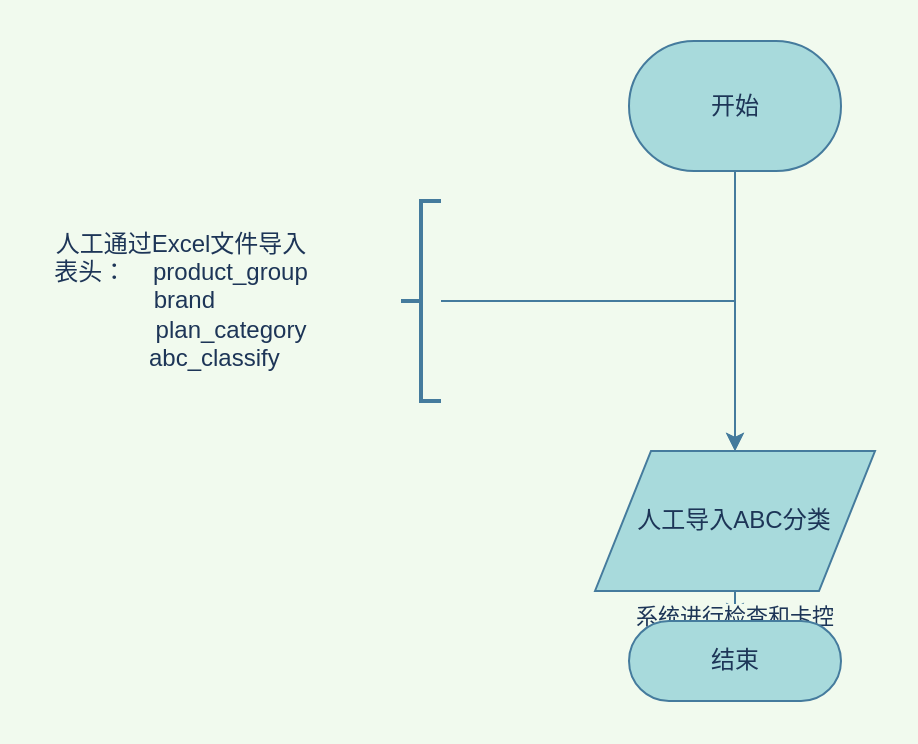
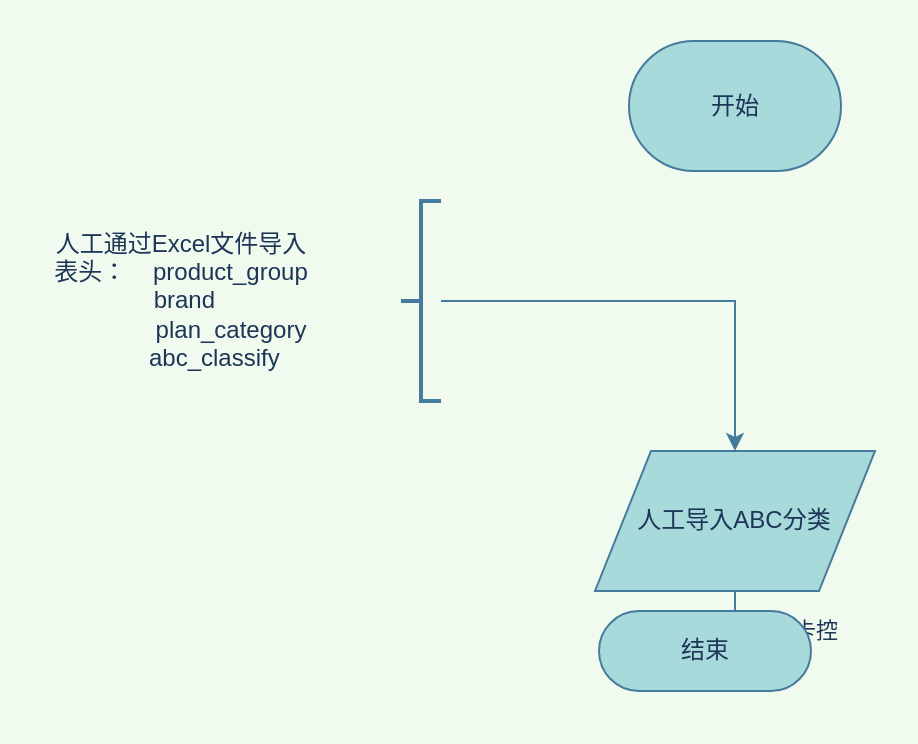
edge "开始" -> "人工导入ABC分类": removed
node "结束": moved (735, 661) -> (705, 651)
